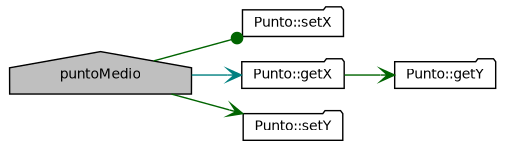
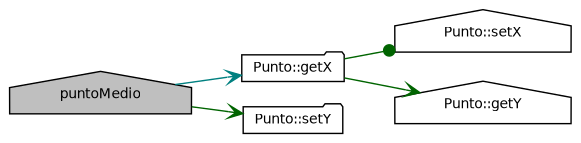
node "Punto::setX": shape folder -> house
edge "puntoMedio" -> "Punto::setX": now "Punto::getX" -> "Punto::setX"
node "Punto::getY": shape folder -> house
